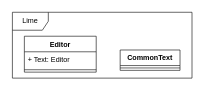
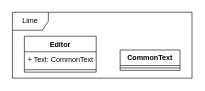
node "+ Text: Editor": label "+ Text: Editor" -> "+ Text: CommonText"
